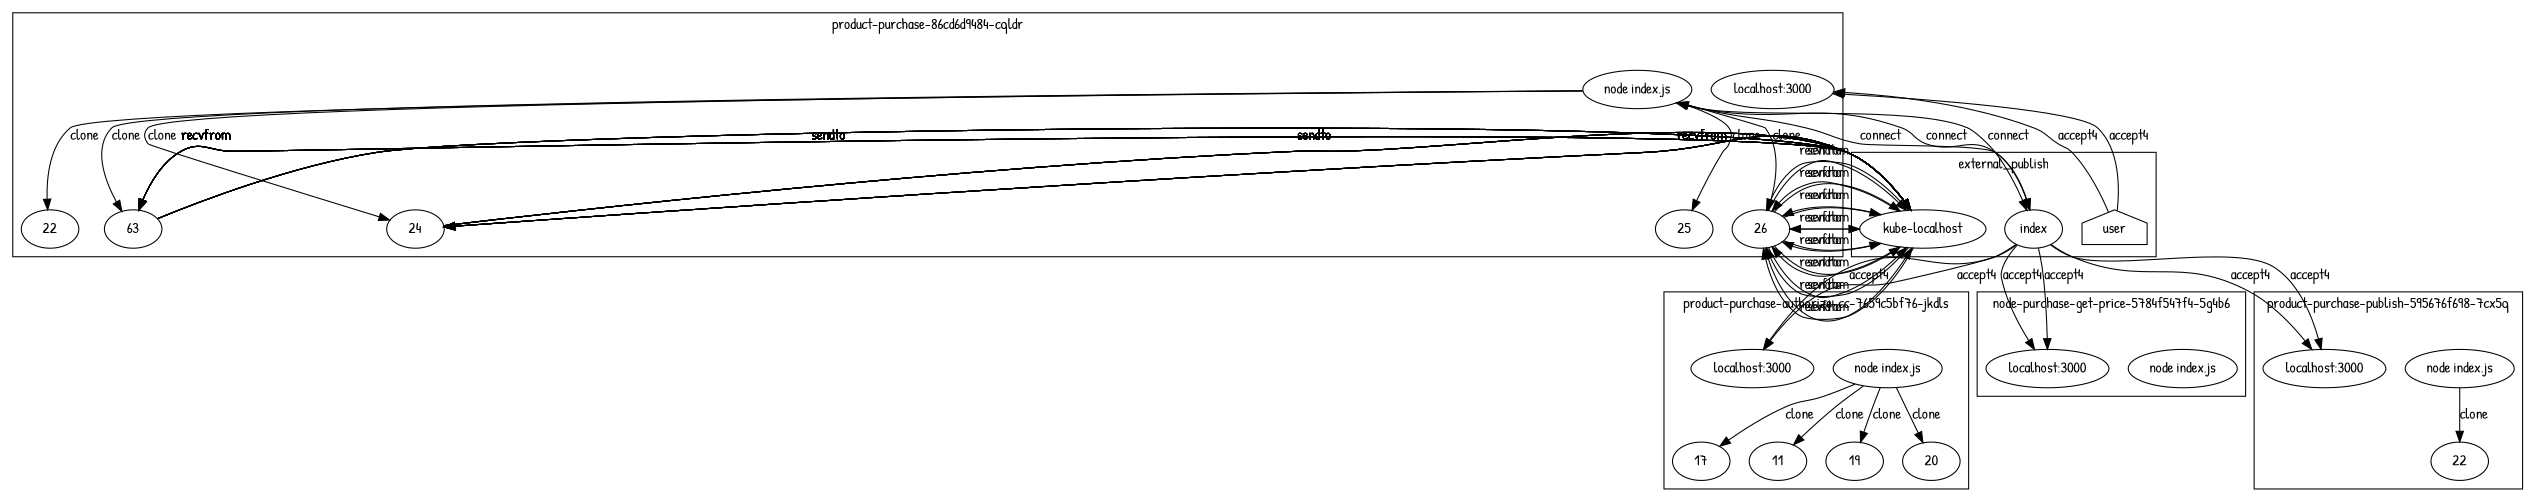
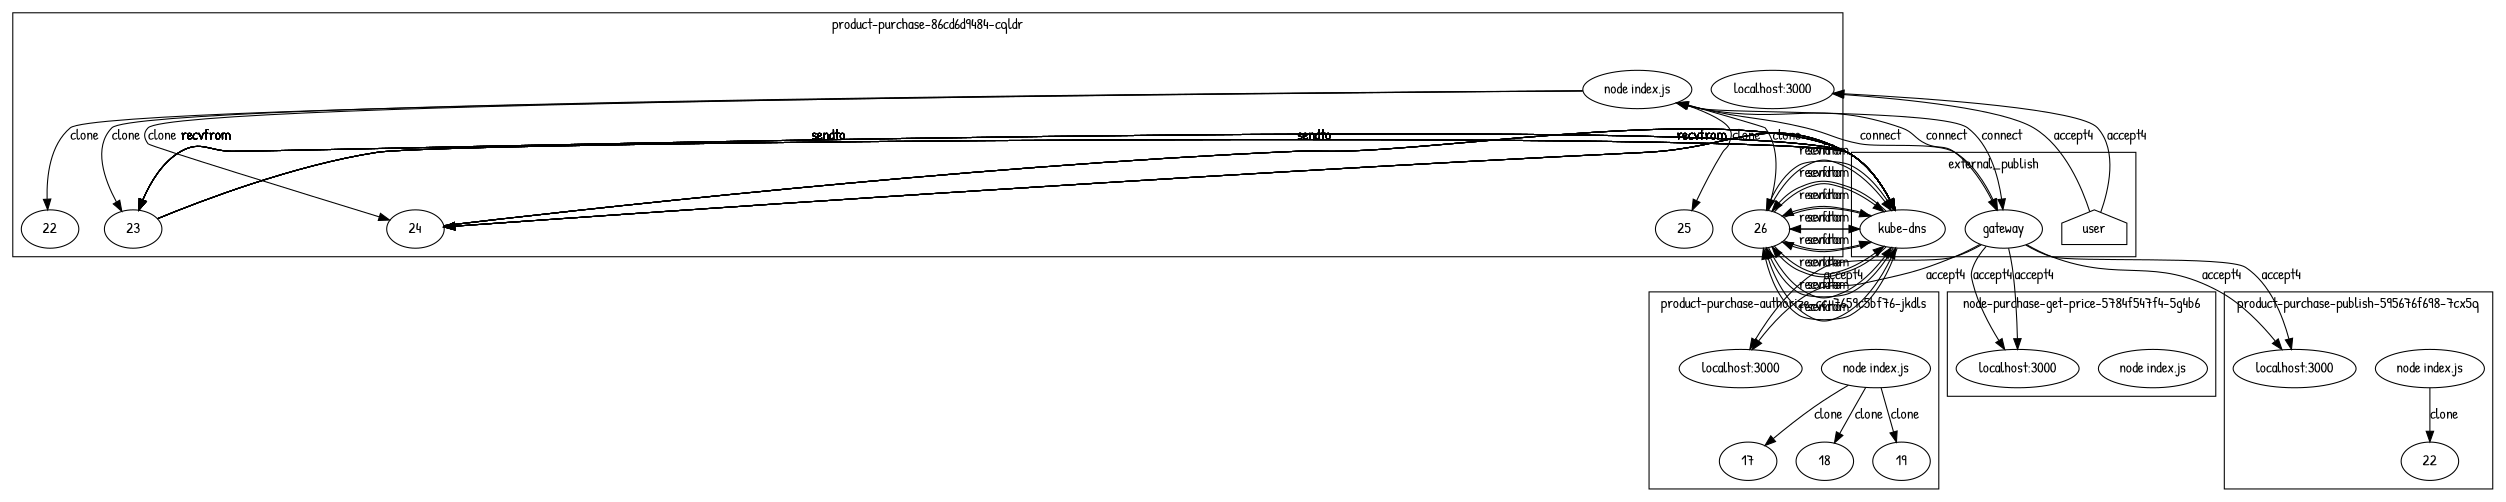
node "63": label "63" -> "23"
node "kube-localhost": label "kube-localhost" -> "kube-dns"
node "index": label "index" -> "gateway"
node "11": label "11" -> "18"
node "20": removed
